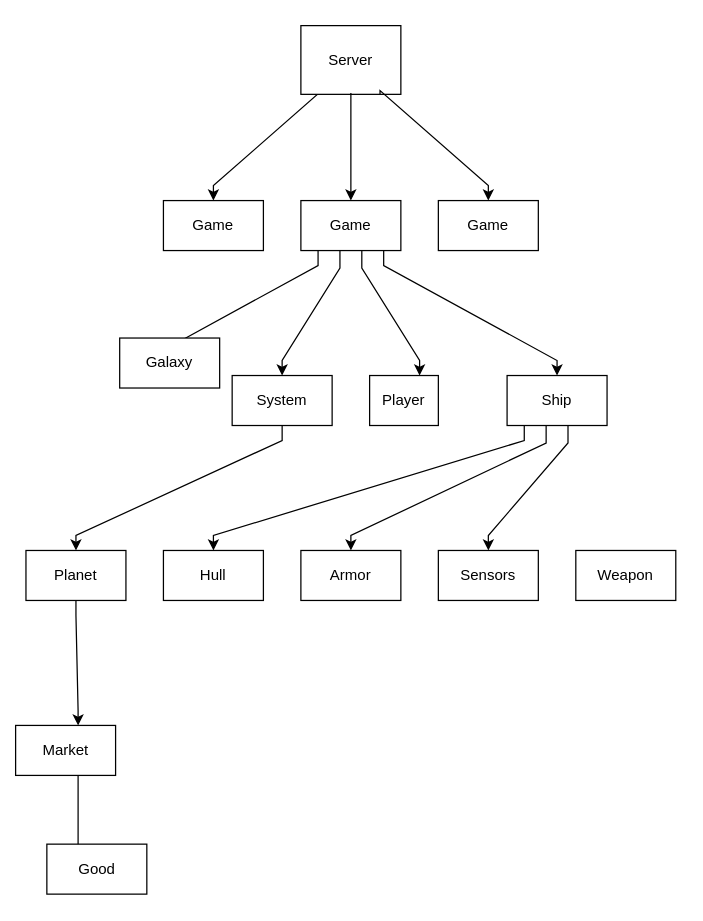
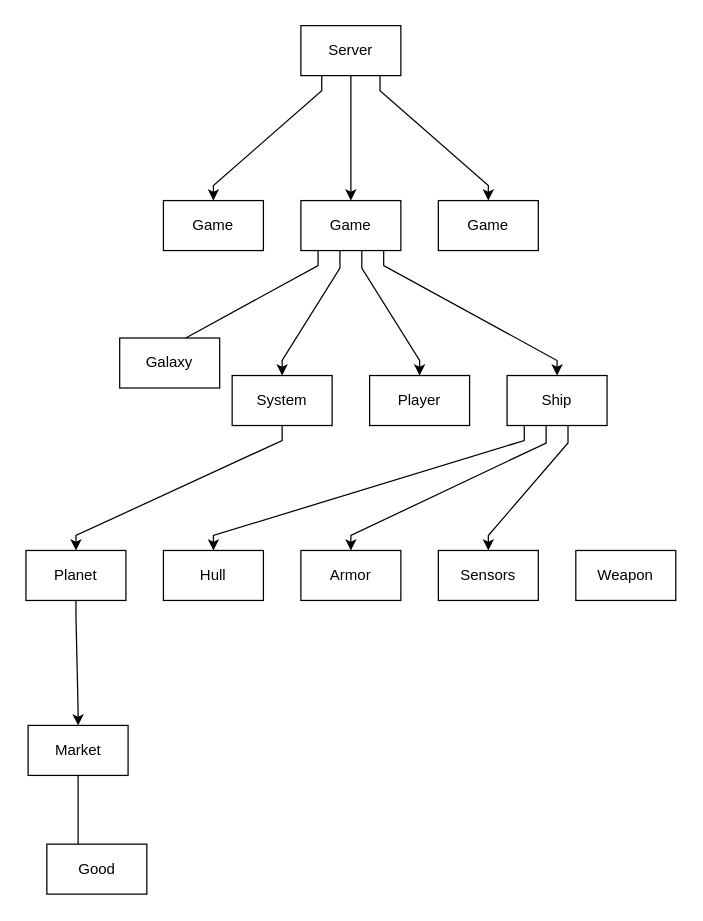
node "Server": size 100x69 -> 100x50
node "Player": size 69x50 -> 100x50
node "Market": moved (65, 751) -> (78, 751)
